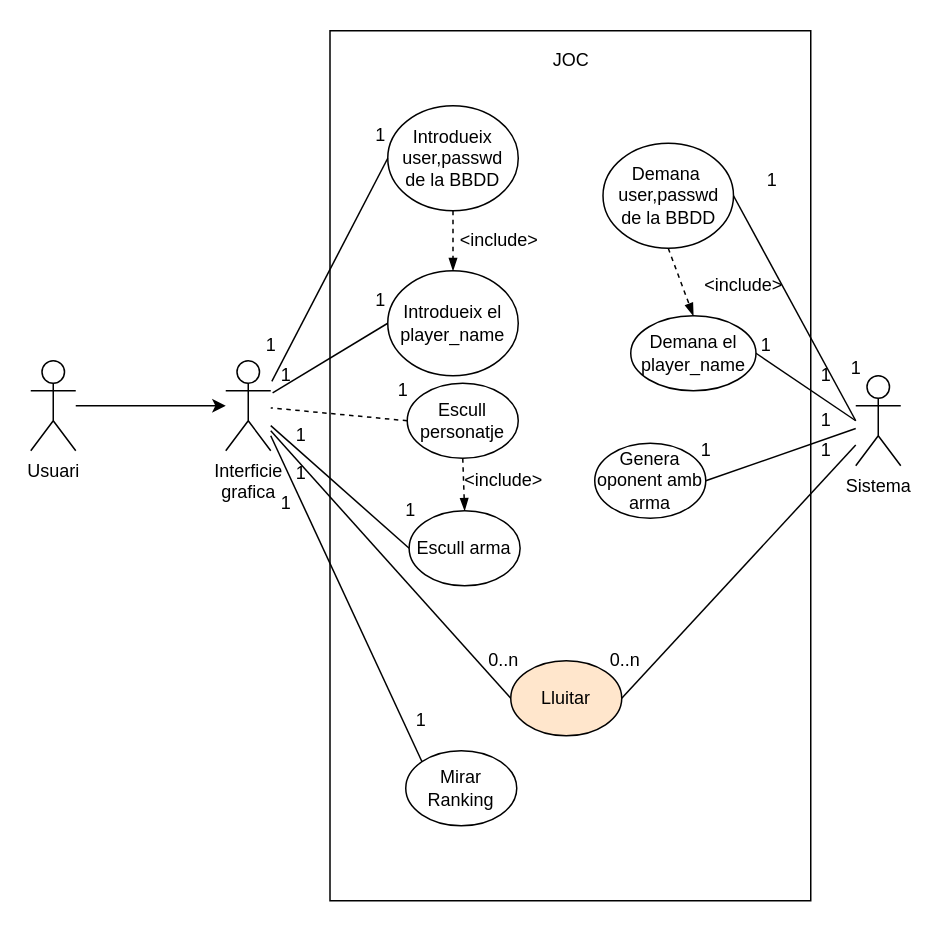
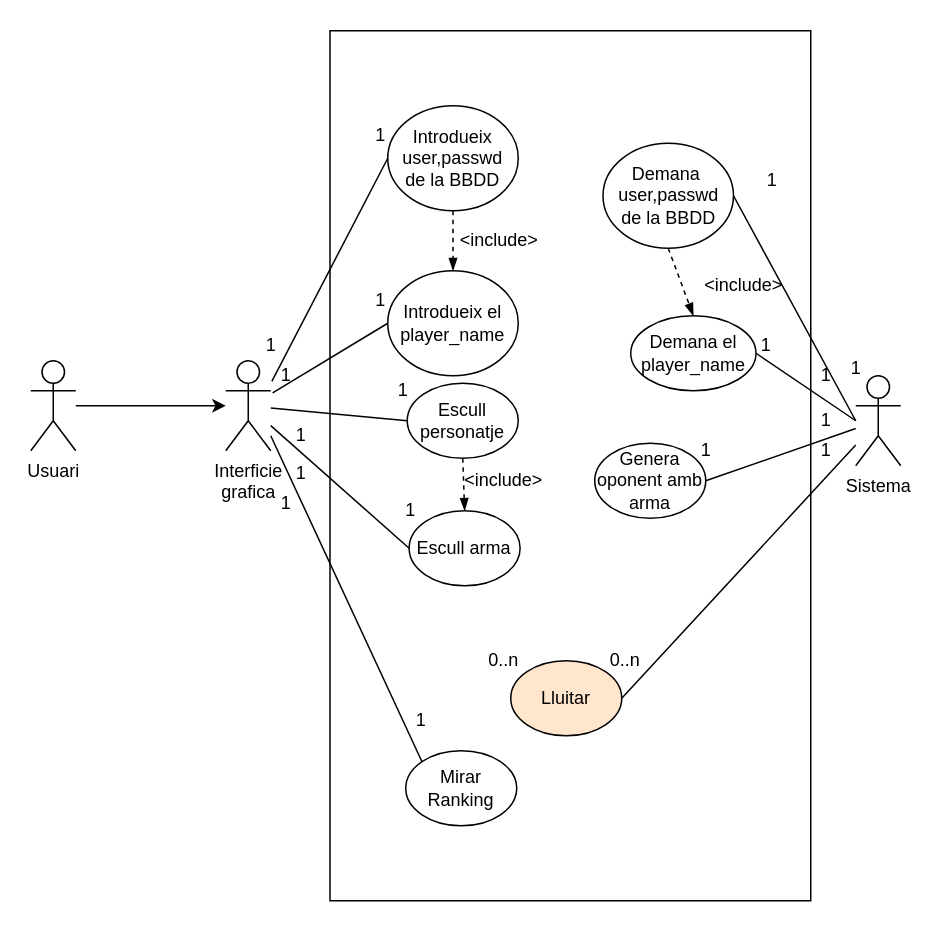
node "JOC": removed
edge "Interficie grafica" -- "Escull personatje": style dashed -> solid
edge "Interficie grafica" -- "Lluitar": removed
